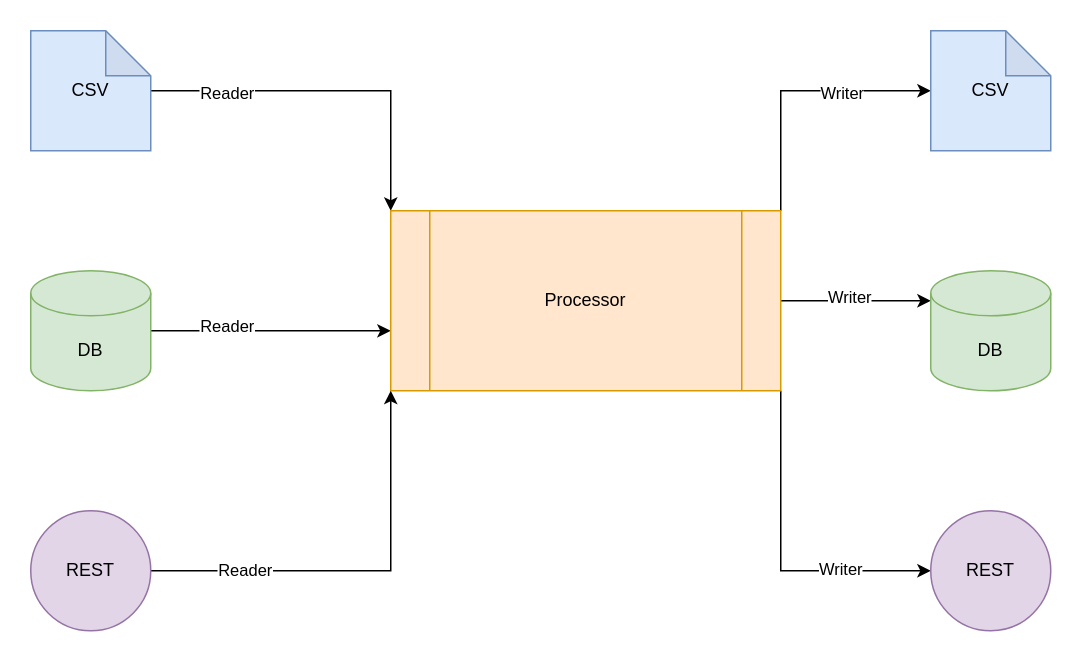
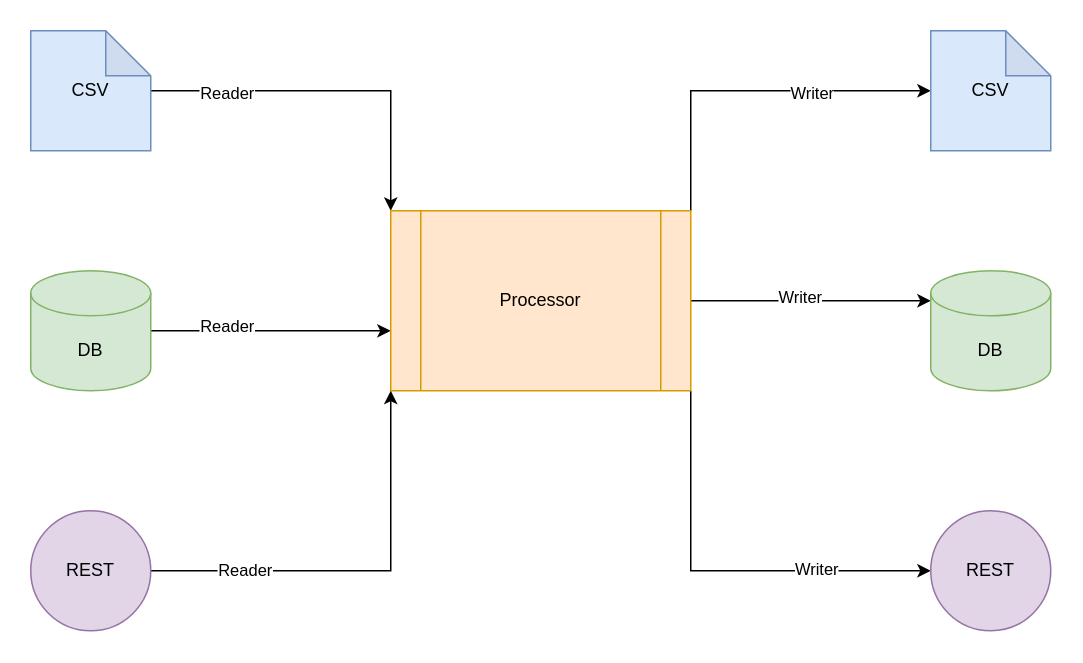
node "Processor": size 390x180 -> 300x180
